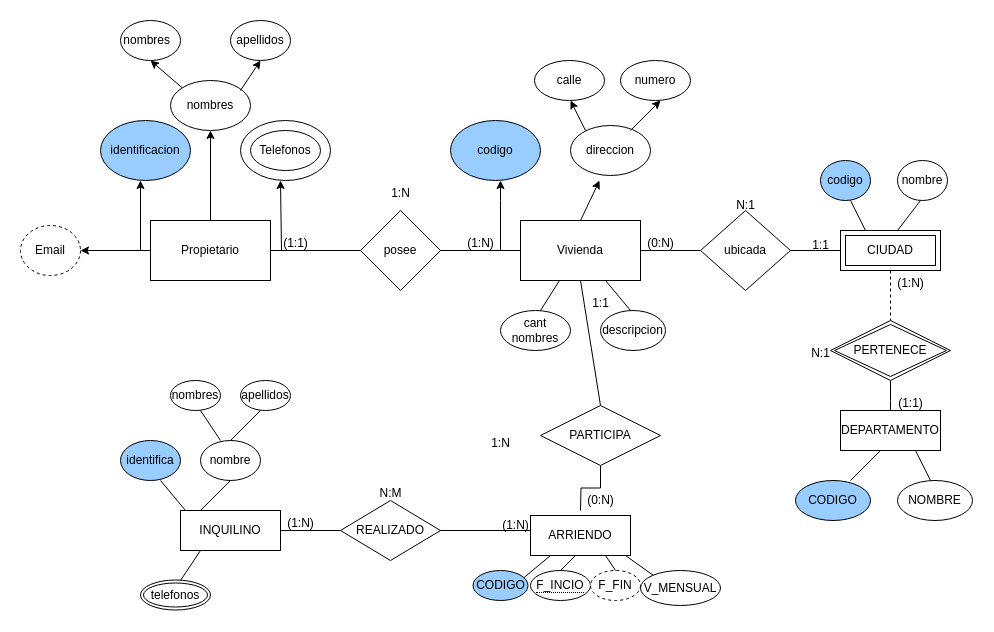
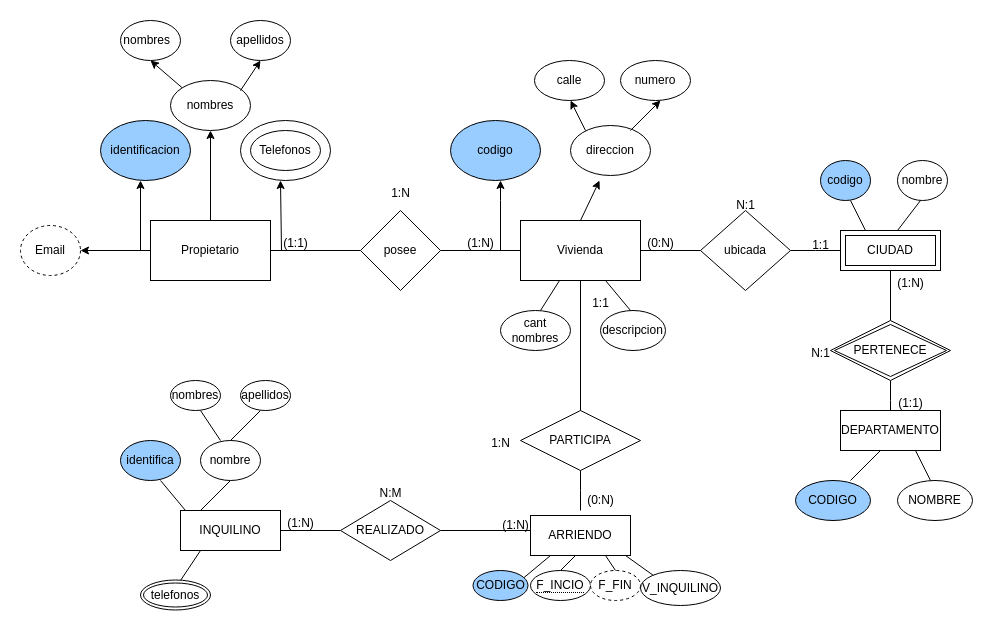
edge "CIUDAD" -- "PERTENECE": style dashed -> solid
node "PARTICIPA": moved (601, 436) -> (581, 441)
node "V_MENSUAL": label "V_MENSUAL" -> "V_INQUILINO"
